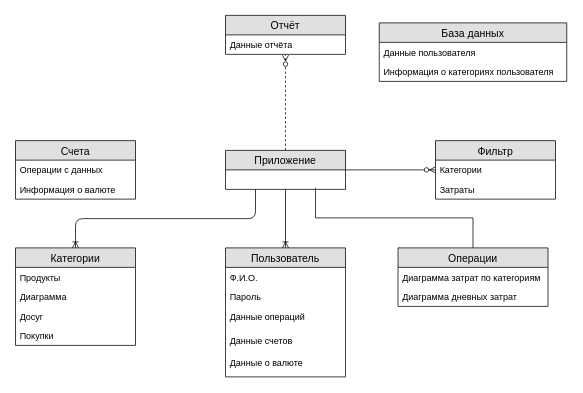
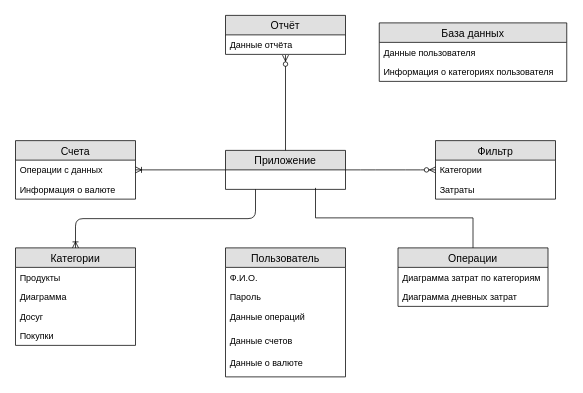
edge "Приложение" -> "Данные отчёта": style dashed -> solid
edge "Приложение" -> "Операции с данных": added
edge "Приложение" -> "Пользователь": removed
